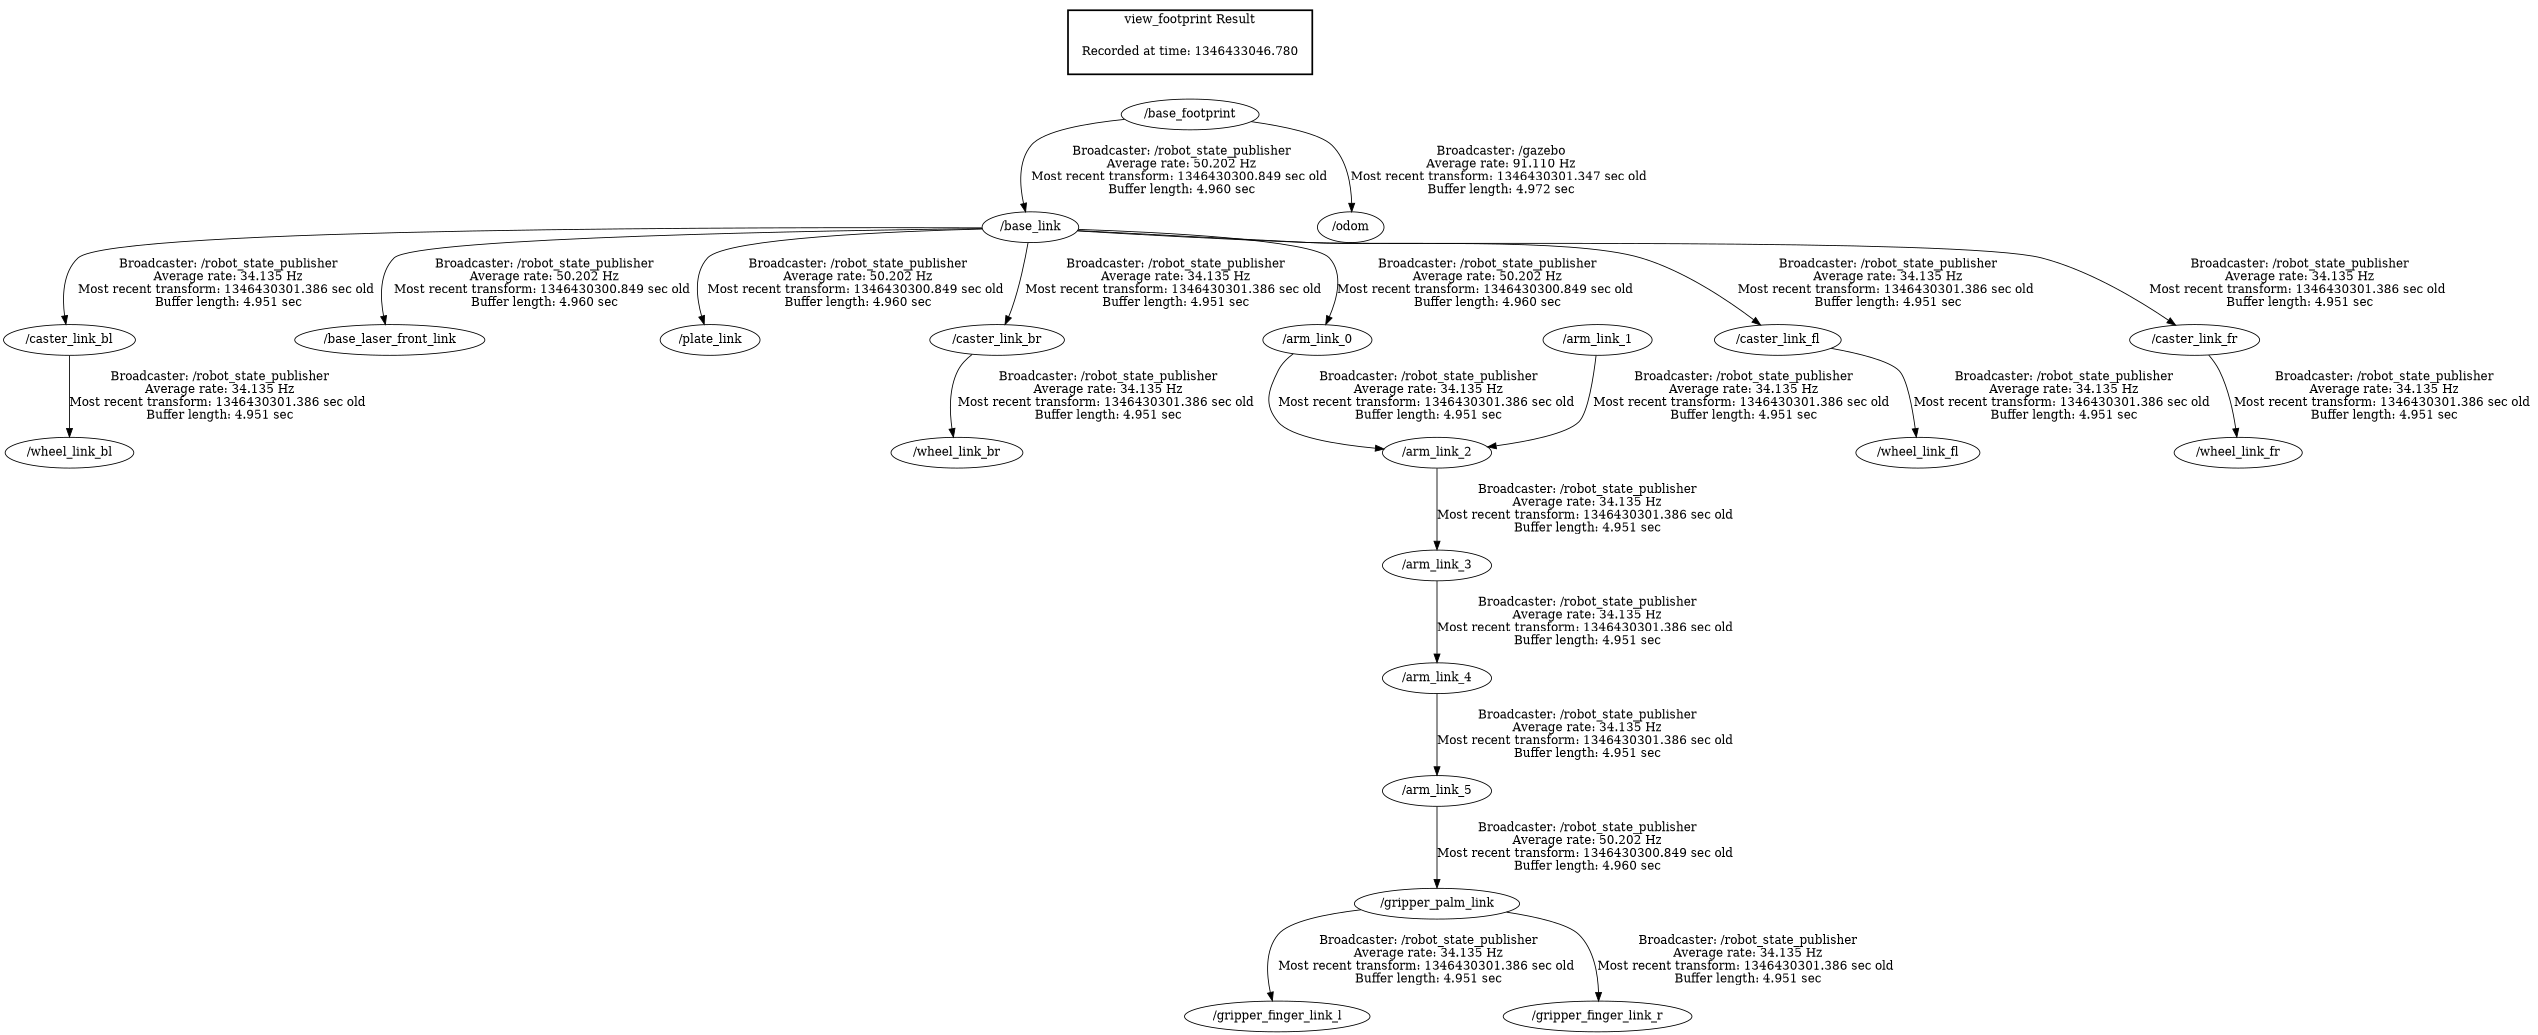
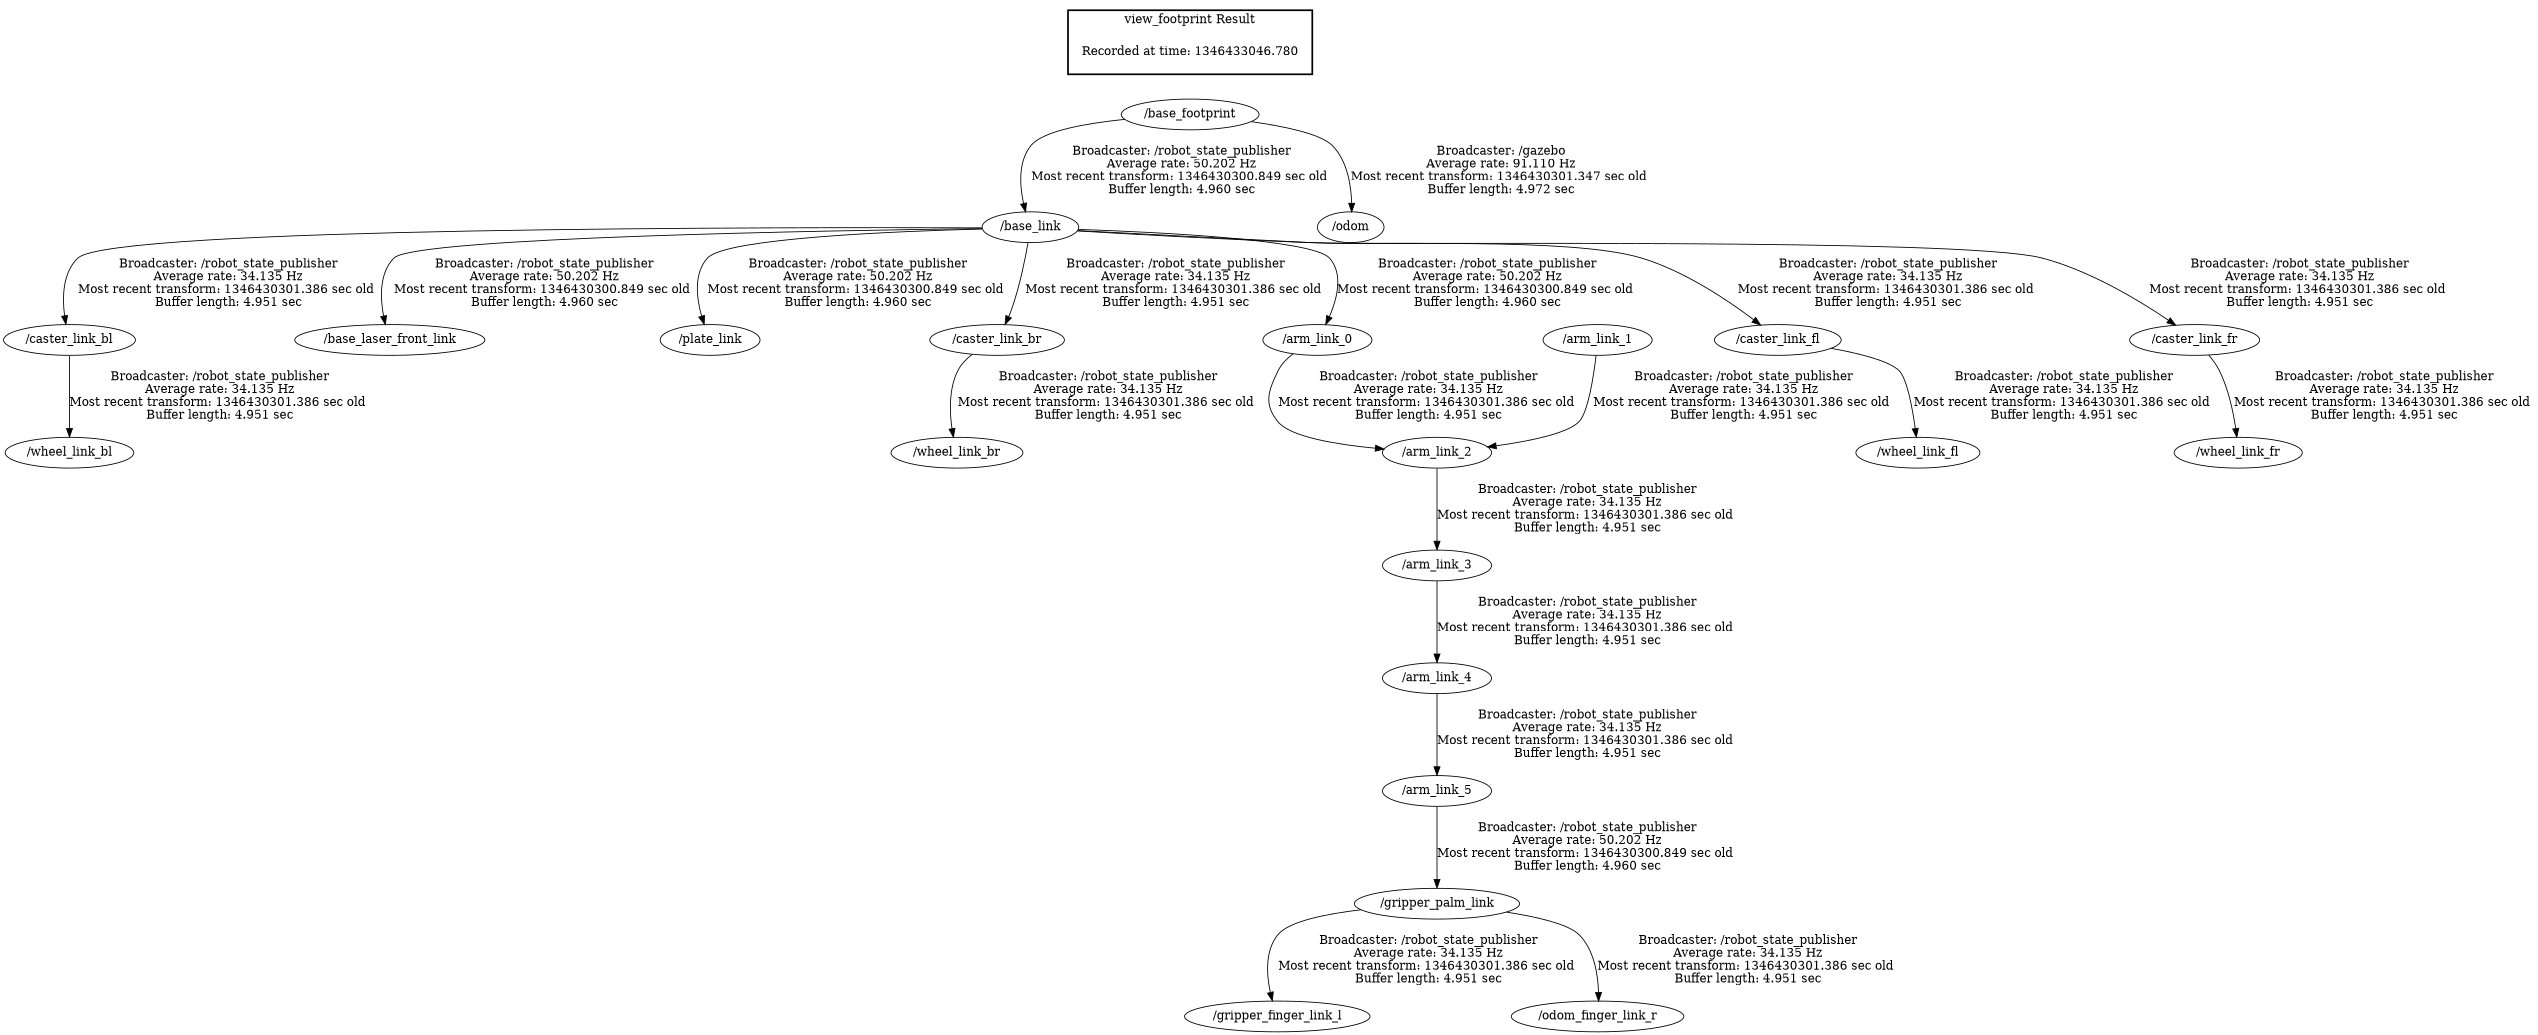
node "/gripper_finger_link_r": label "/gripper_finger_link_r" -> "/odom_finger_link_r"
